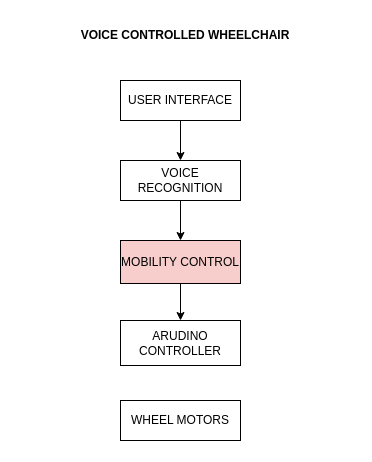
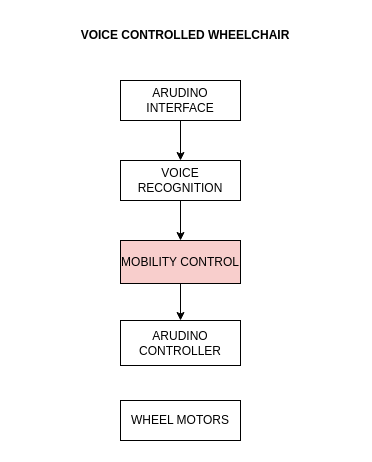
node "USER INTERFACE": label "USER INTERFACE" -> "ARUDINO INTERFACE"
